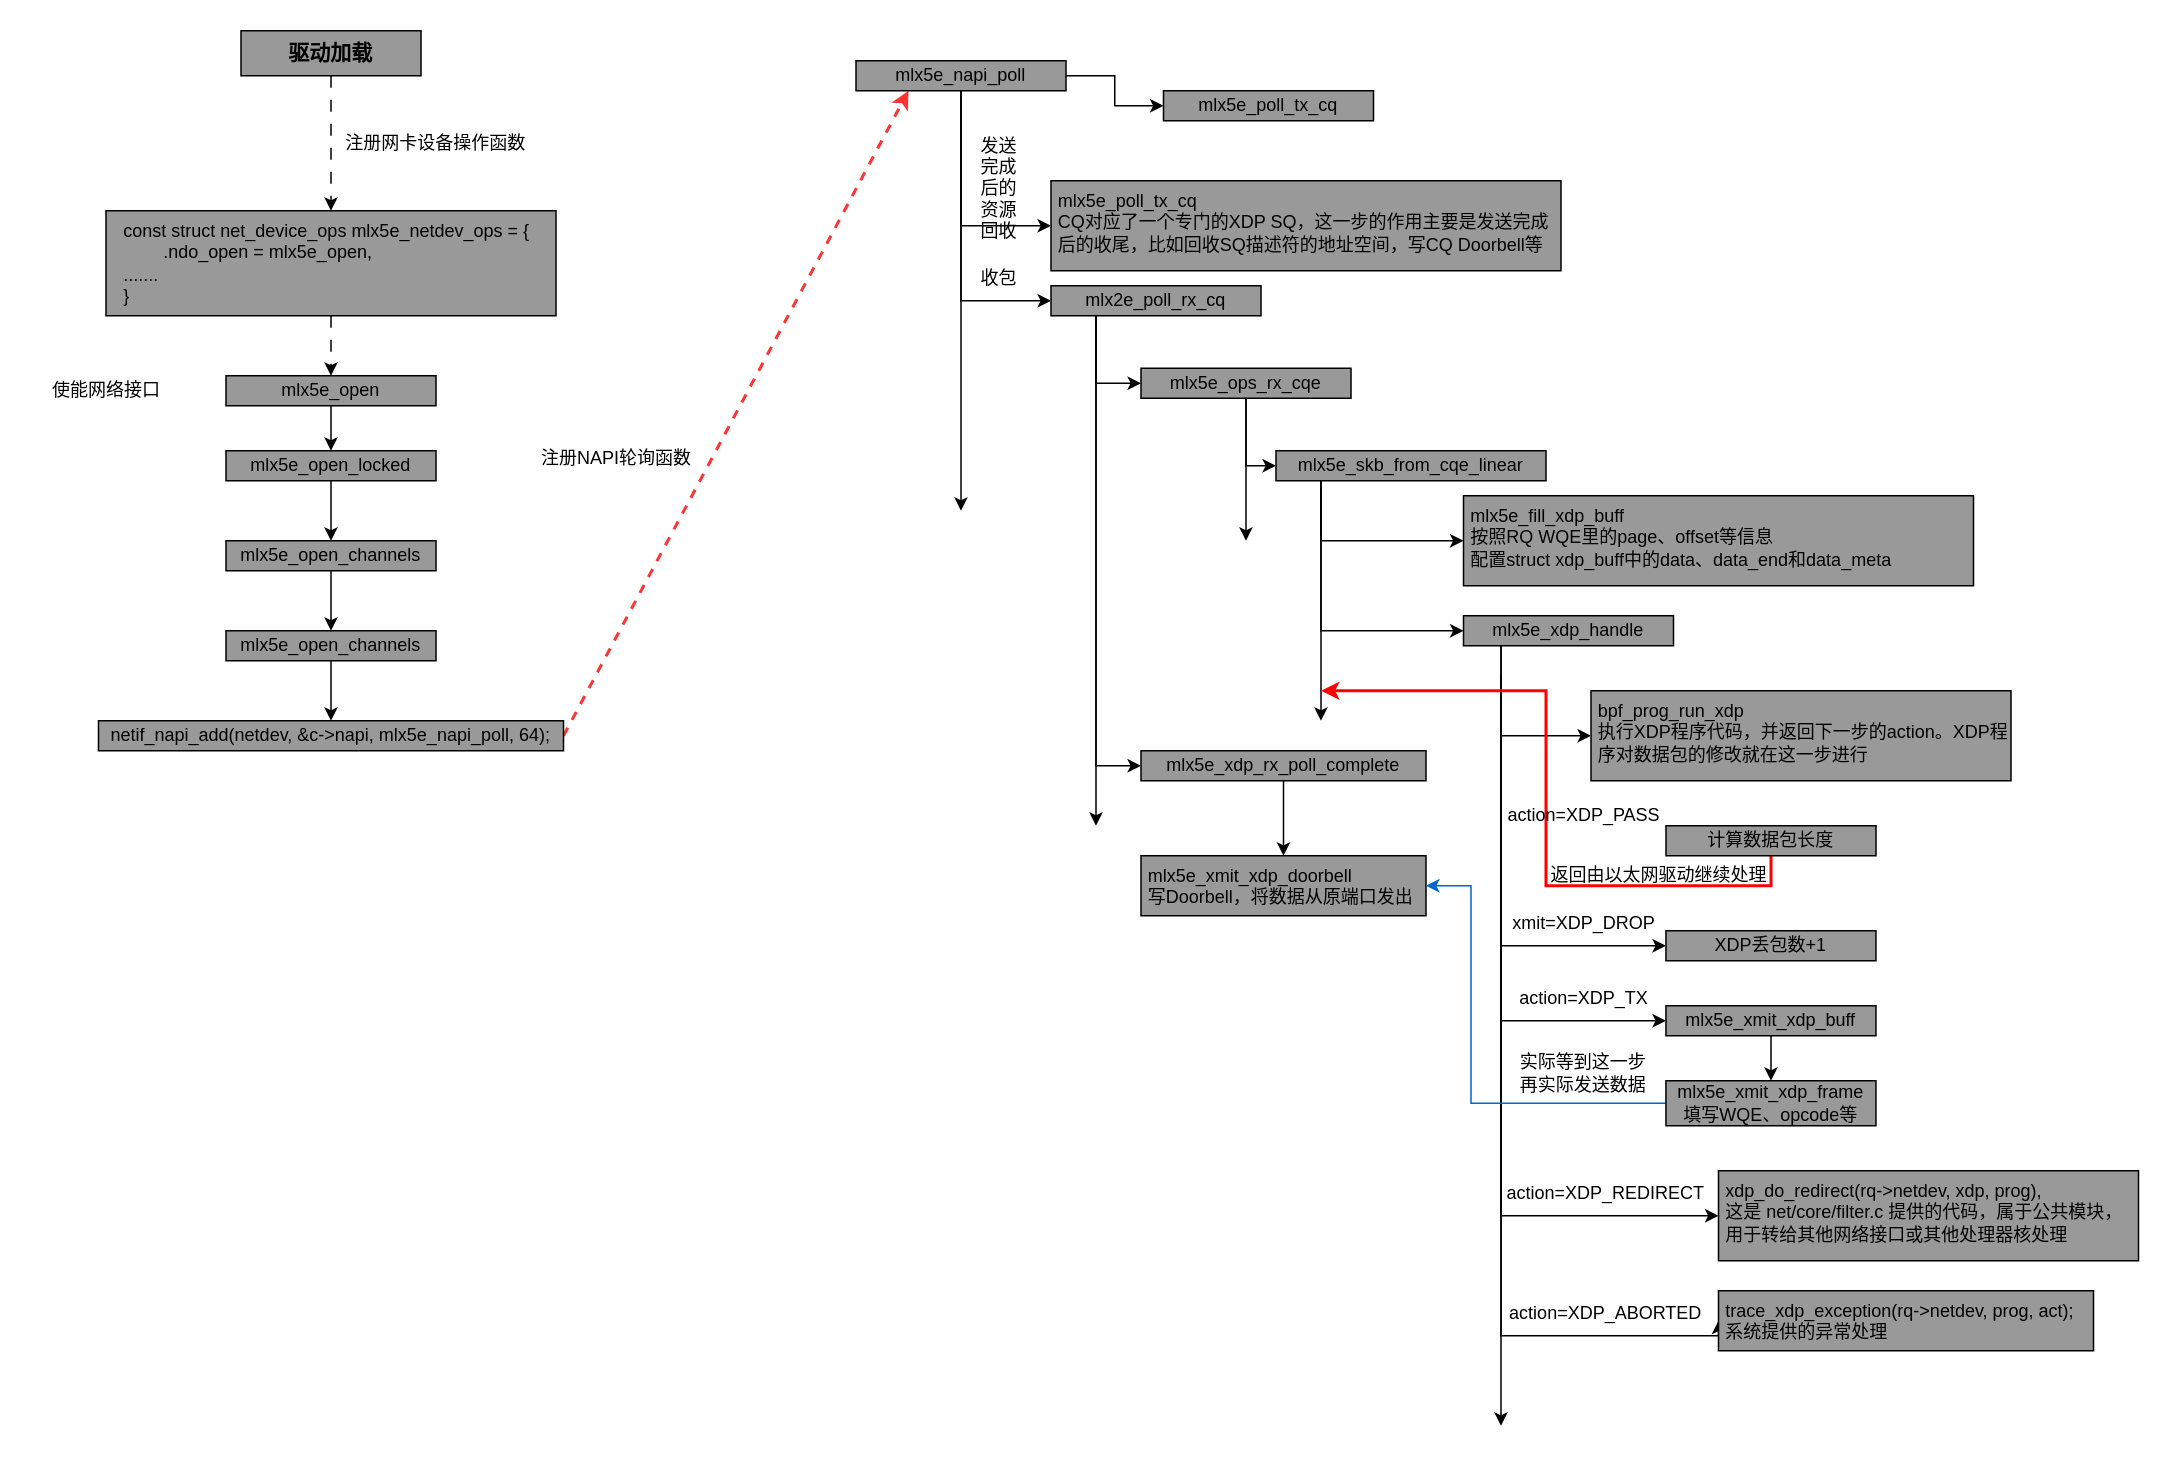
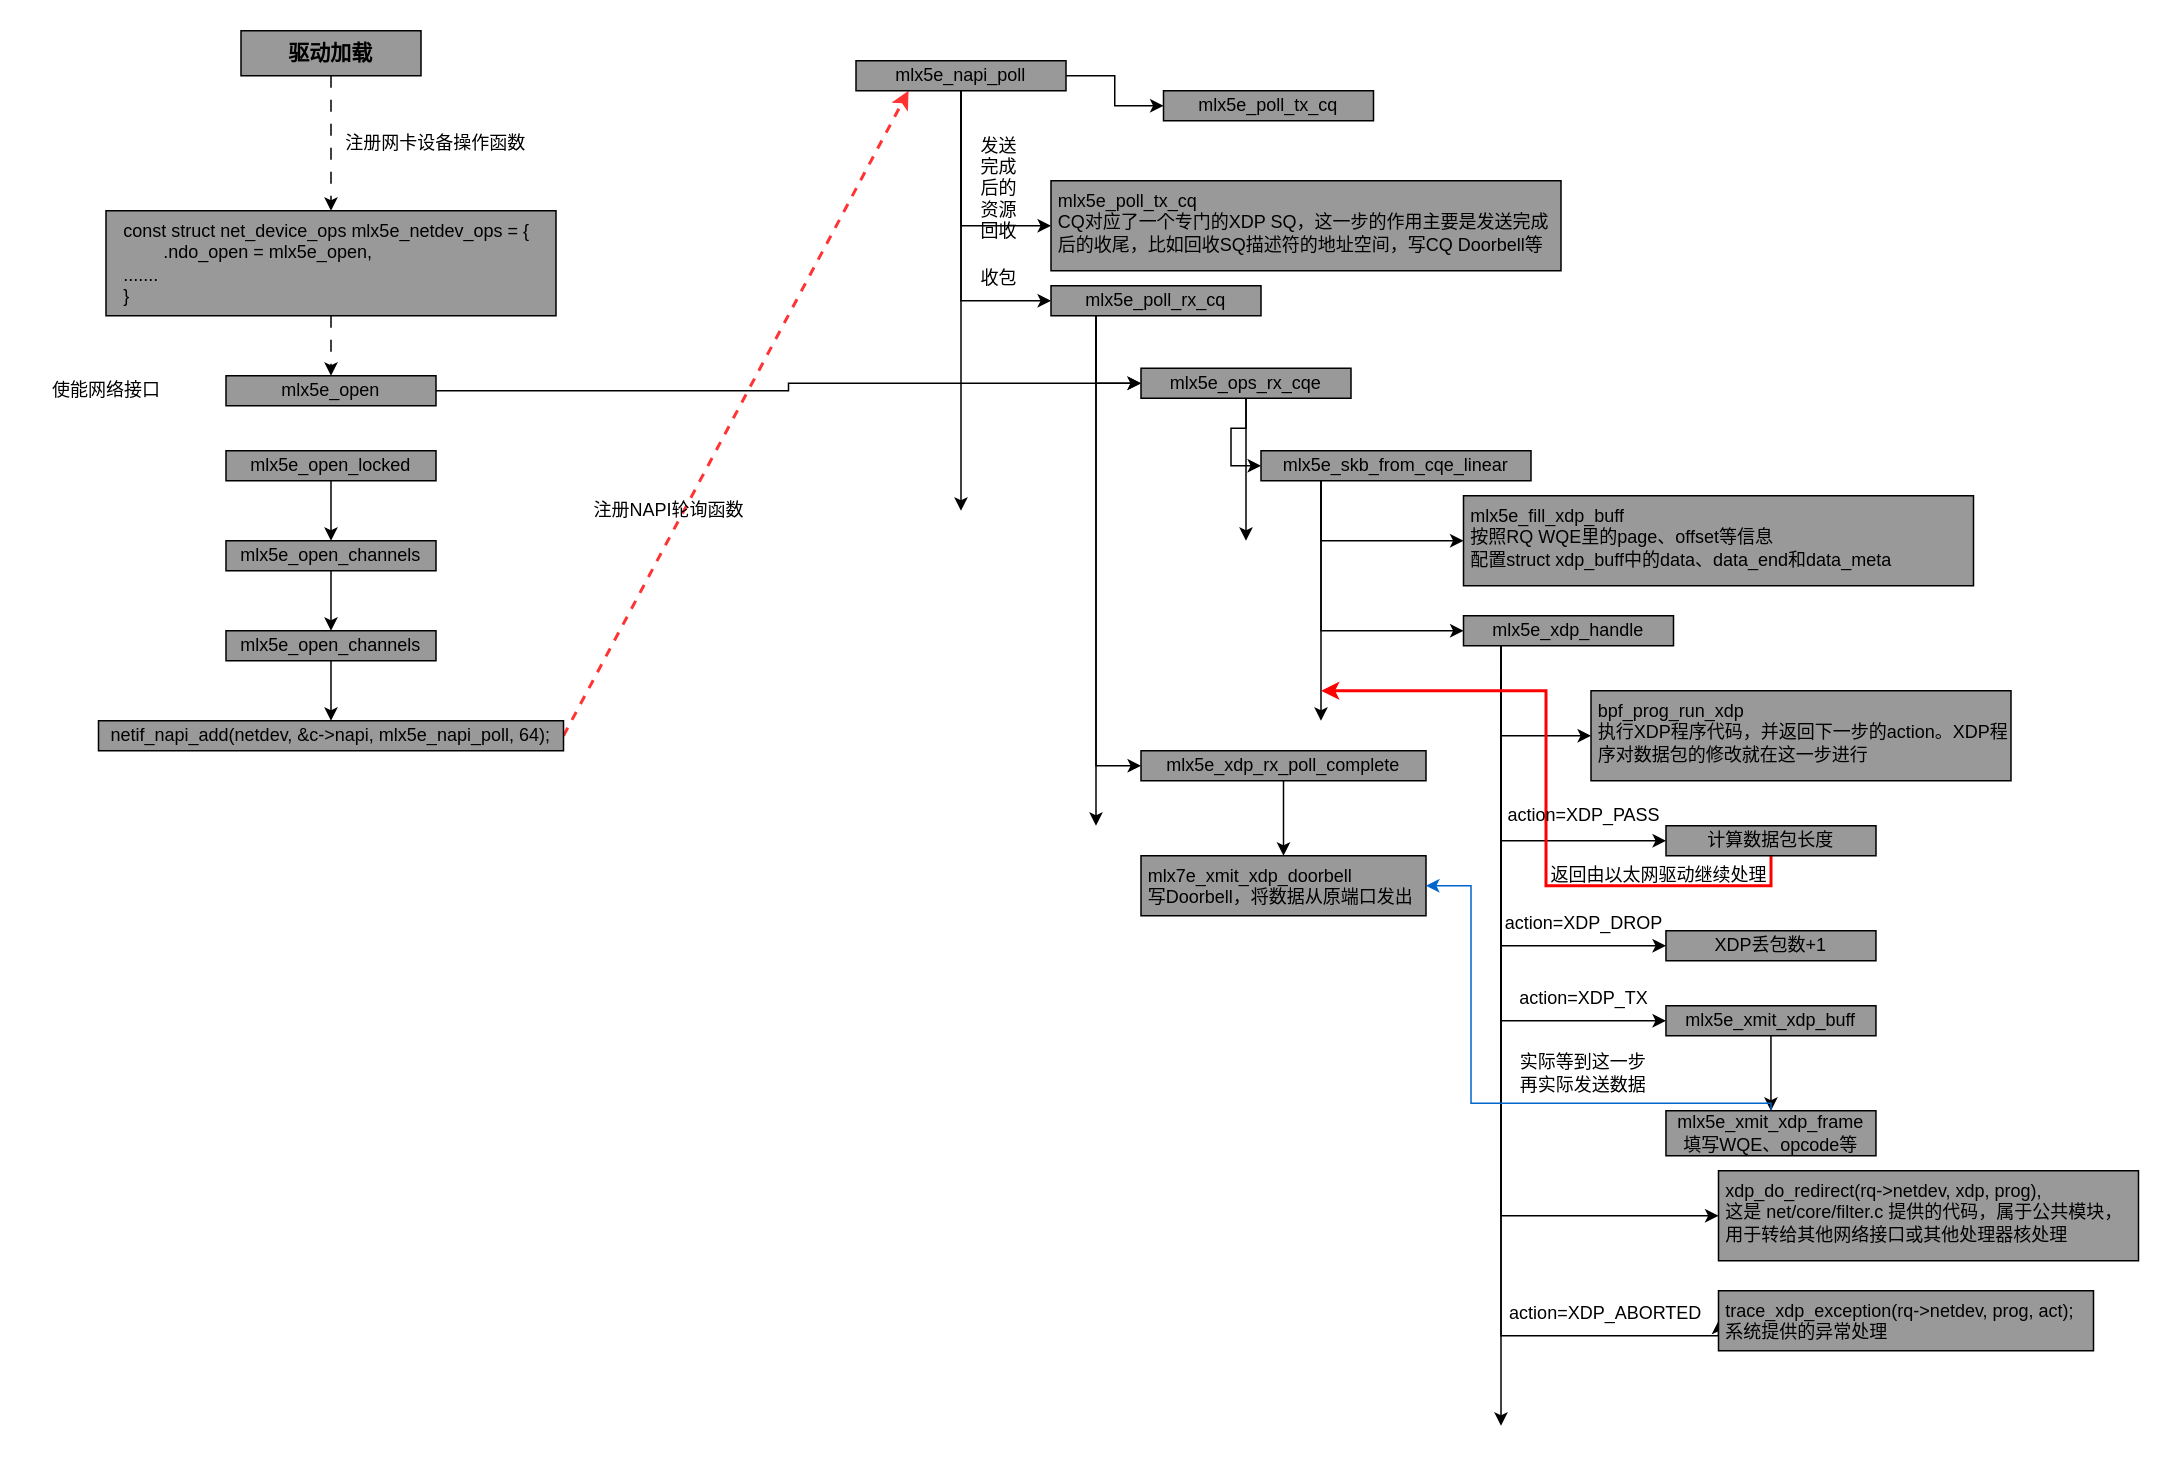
node "mlx2e_poll_rx_cq": label "mlx2e_poll_rx_cq" -> "mlx5e_poll_rx_cq"
edge "mlx5e_open" -> "mlx5e_open_locked": now "mlx5e_open" -> "mlx5e_ops_rx_cqe"
node "注册NAPI轮询函数": moved (616, 458) -> (668, 511)
node "mlx5e_skb_from_cqe_linear": moved (1411, 466) -> (1396, 466)
edge "mlx5e_xdp_handle" -> "计算数据包长度": added
node "mlx5e_xmit_xdp_doorbell 写Doorbell，将数据从原端口发出": label "mlx5e_xmit_xdp_doorbell 写Doorbell，将数据从原端口发出" -> "mlx7e_xmit_xdp_doorbell 写Doorbell，将数据从原端口发出"
node "xmit=XDP_DROP": label "xmit=XDP_DROP" -> "action=XDP_DROP"
node "mlx5e_xmit_xdp_frame 填写WQE、opcode等": moved (1771, 1103) -> (1771, 1133)
node "action=XDP_REDIRECT": removed
